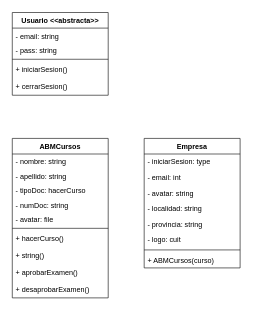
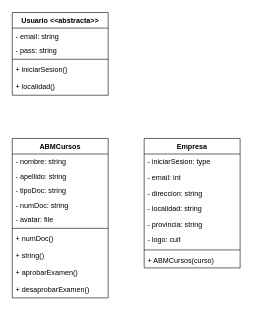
node "+ cerrarSesion()": label "+ cerrarSesion()" -> "+ localidad()"
node "- tipoDoc: hacerCurso": label "- tipoDoc: hacerCurso" -> "- tipoDoc: string"
node "- avatar: string": label "- avatar: string" -> "- direccion: string"
node "+ hacerCurso()": label "+ hacerCurso()" -> "+ numDoc()"
